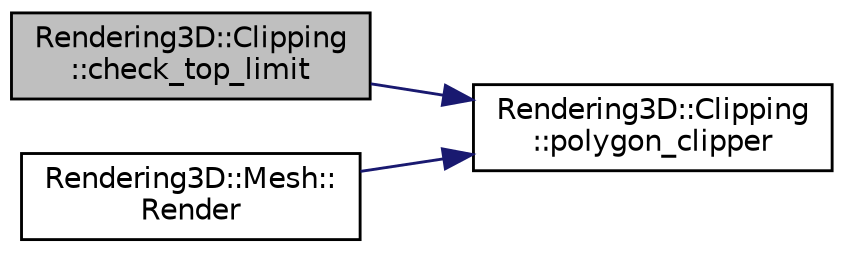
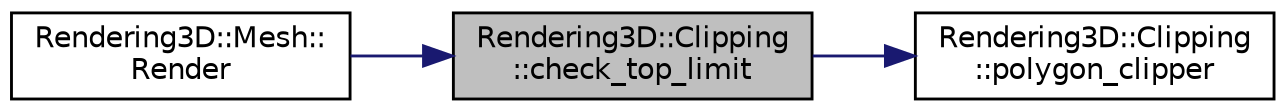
edge "Rendering3D::Mesh:: Render" -> "Rendering3D::Clipping ::polygon_clipper": now "Rendering3D::Mesh:: Render" -> "Rendering3D::Clipping ::check_top_limit"
